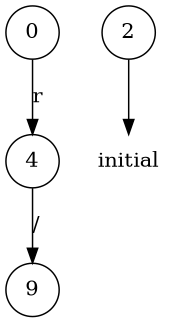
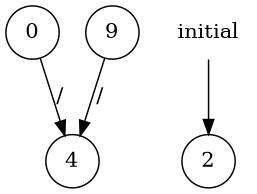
edge "2" -> "initial": reversed
edge "0" -> "4": label "r" -> "/"
edge "4" -> "9": reversed
